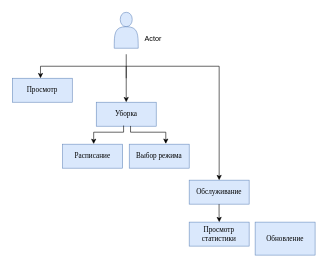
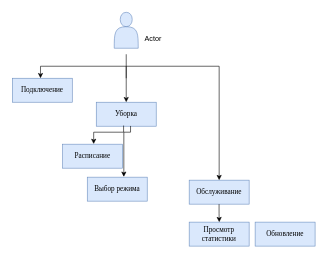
node "Просмотр": label "Просмотр" -> "Подключение"
node "Выбор режима": moved (159, 156) -> (117, 189)
node "Обновление": size 60x33 -> 60x24
